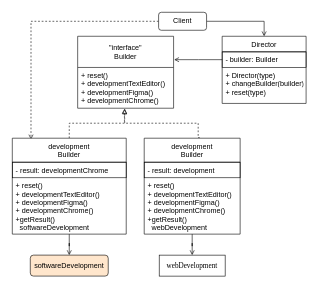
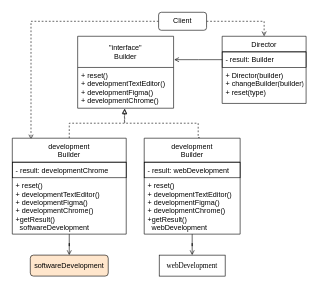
edge "Client" -> "Director": style solid -> dashed
node "- builder: Builder": label "- builder: Builder" -> "- result: Builder"
node "+ Director(type) + changeBuilder(builder)": label "+ Director(type) + changeBuilder(builder)" -> "+ Director(builder) + changeBuilder(builder)"
node "- result: development": label "- result: development" -> "- result: webDevelopment"
